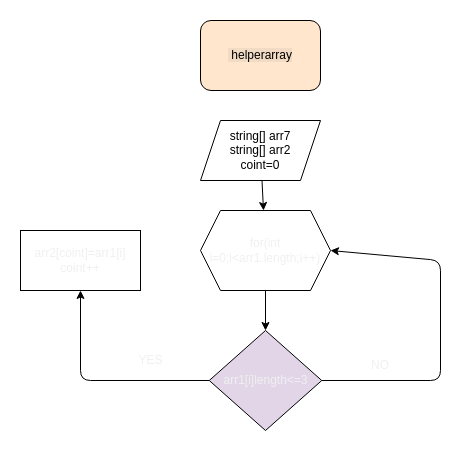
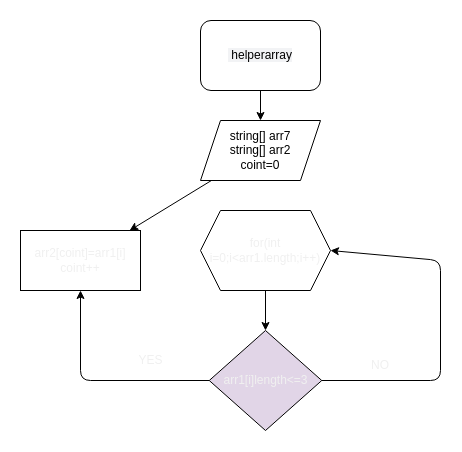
node "helperarray": fillcolor #ffe6cc -> #ffffff
edge "helperarray" -> "string[] arr7 string[] arr2 coint=0": added
edge "string[] arr7 string[] arr2 coint=0" -> "for(int i=0;i<arr1.length;i++)": now "string[] arr7 string[] arr2 coint=0" -> "arr2[coint]=arr1[i] coint++"
